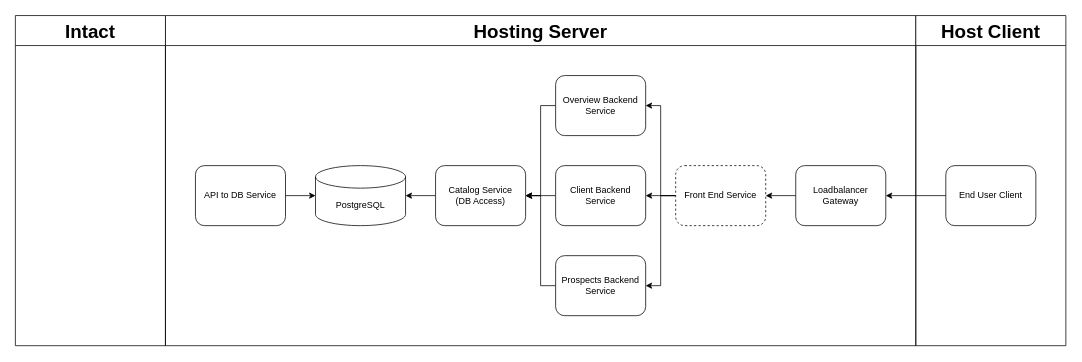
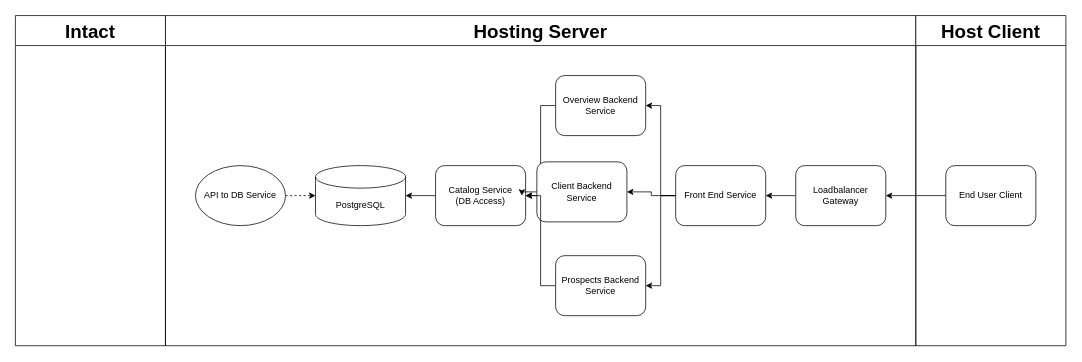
node "API to DB Service": shape rounded rectangle -> ellipse
edge "API to DB Service" -> "PostgreSQL": style solid -> dashed
node "Client Backend Service": moved (600, 195) -> (582, 192)
node "Front End Service": style dashed -> solid
